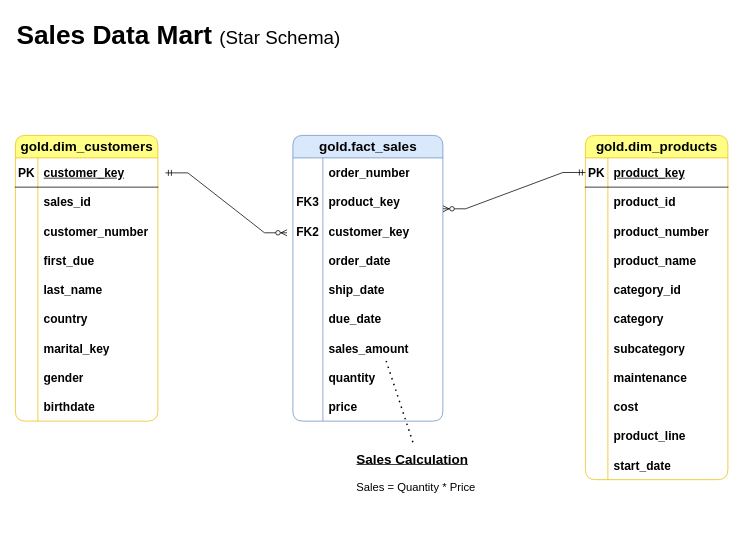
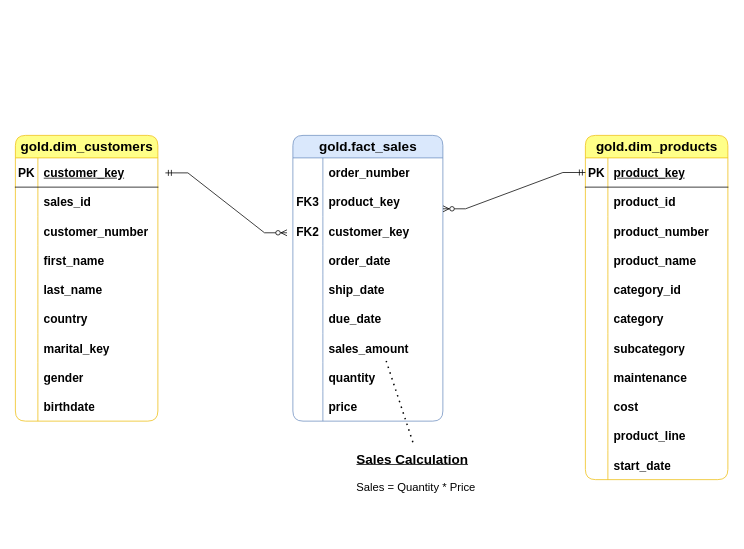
node "Sales Data Mart (Star Schema)": removed
node "first_due": label "first_due" -> "first_name"
